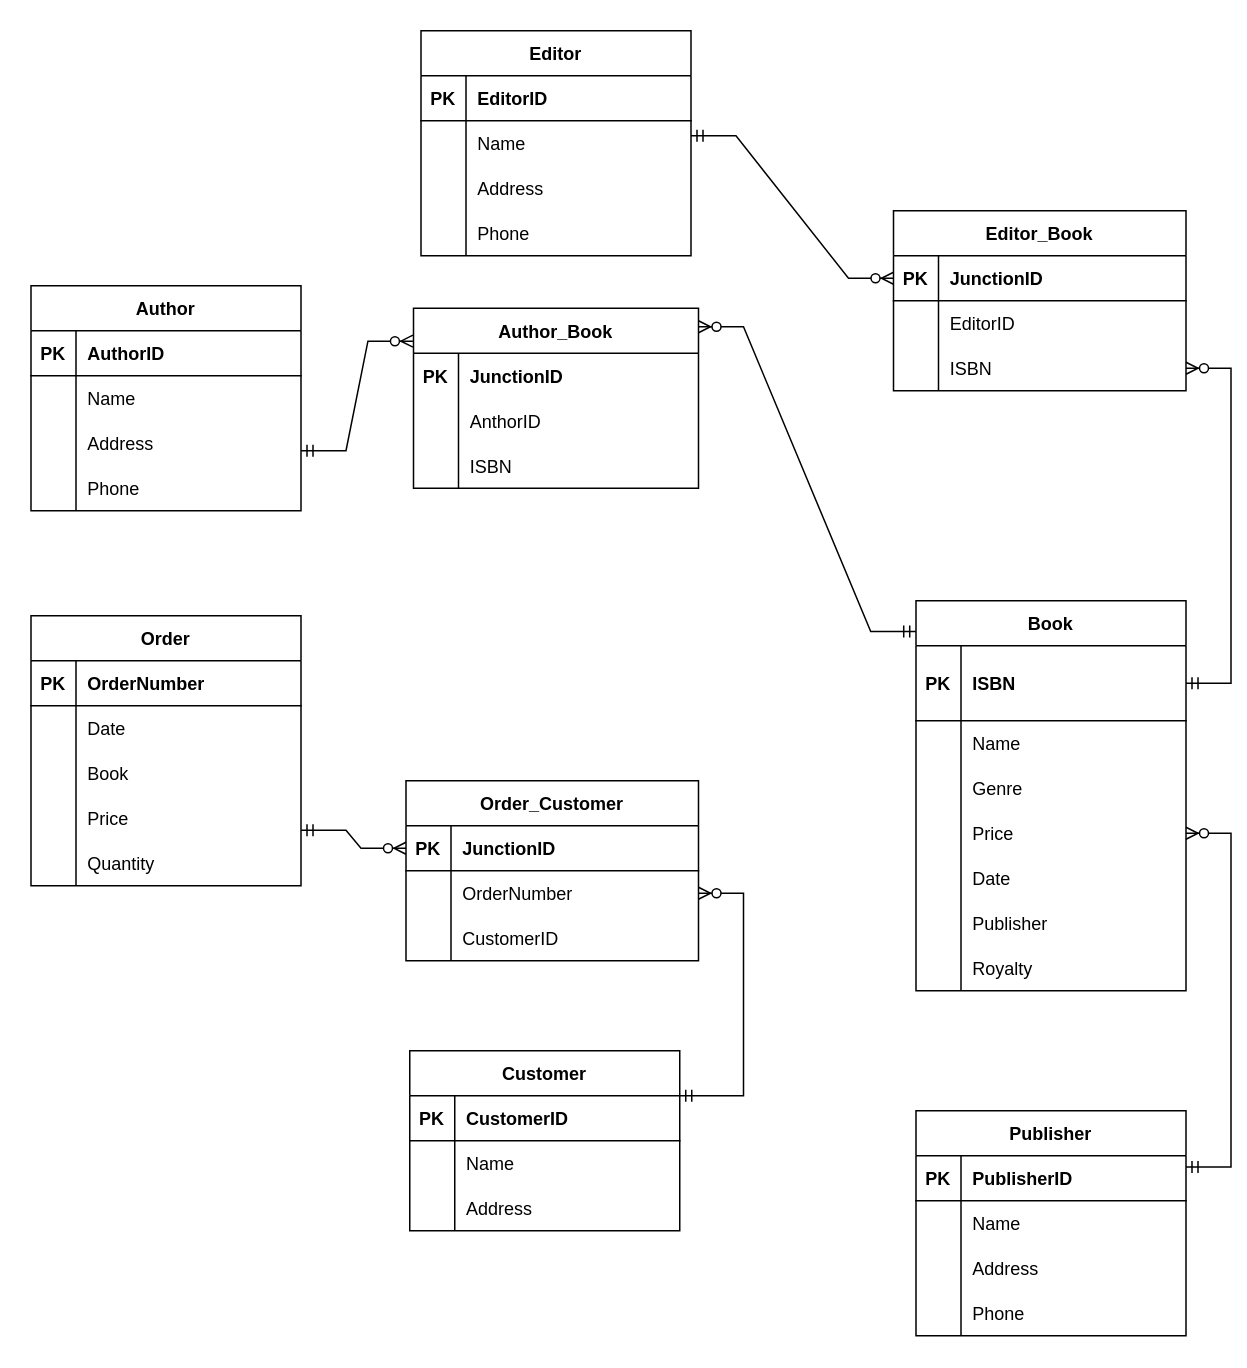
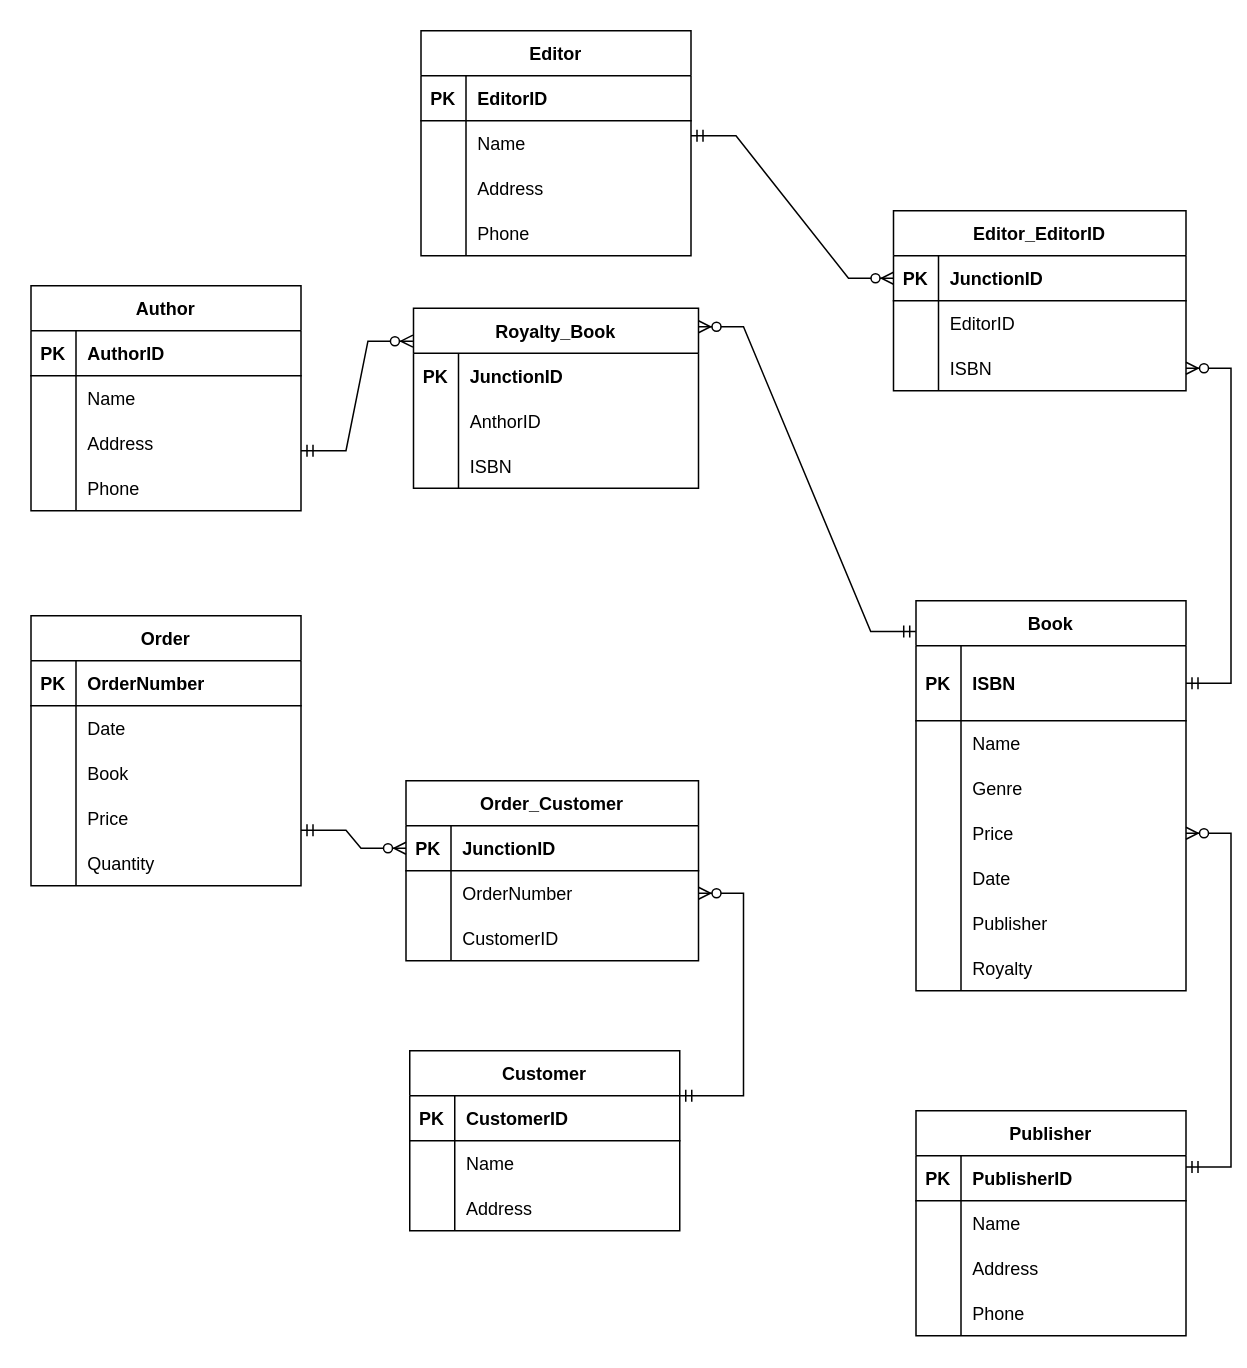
node "Editor_Book": label "Editor_Book" -> "Editor_EditorID"
node "Author_Book": label "Author_Book" -> "Royalty_Book"
